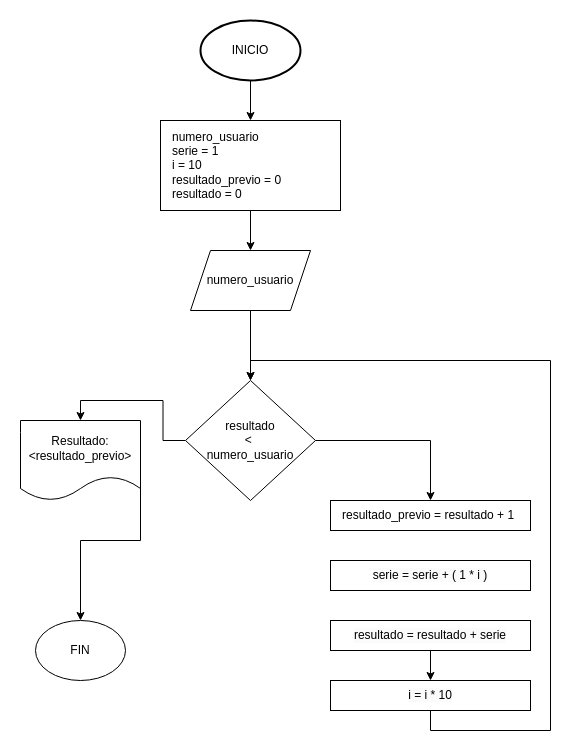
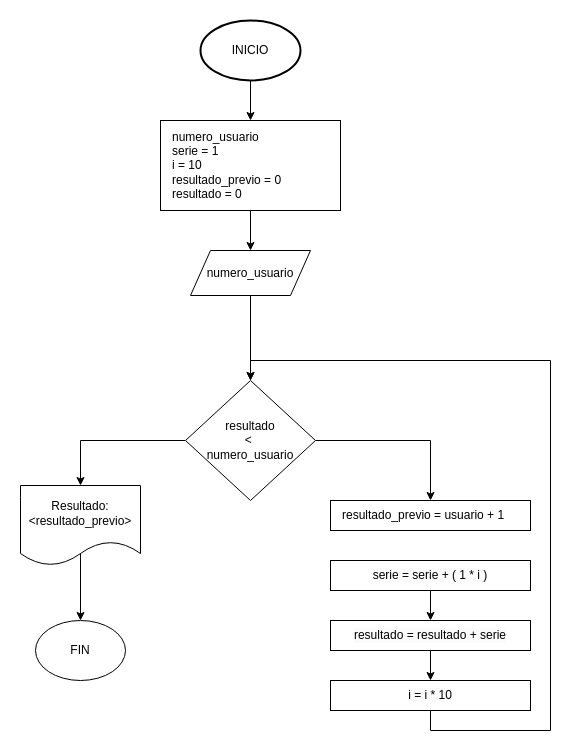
node "numero_usuario": size 120x60 -> 120x45
node "Resultado: <resultado_previo>": moved (81, 461) -> (81, 526)
node "resultado_previo = resultado + 1": label "resultado_previo = resultado + 1" -> "resultado_previo = usuario + 1"
edge "serie = serie + ( 1 * i )" -> "resultado = resultado + serie": added
